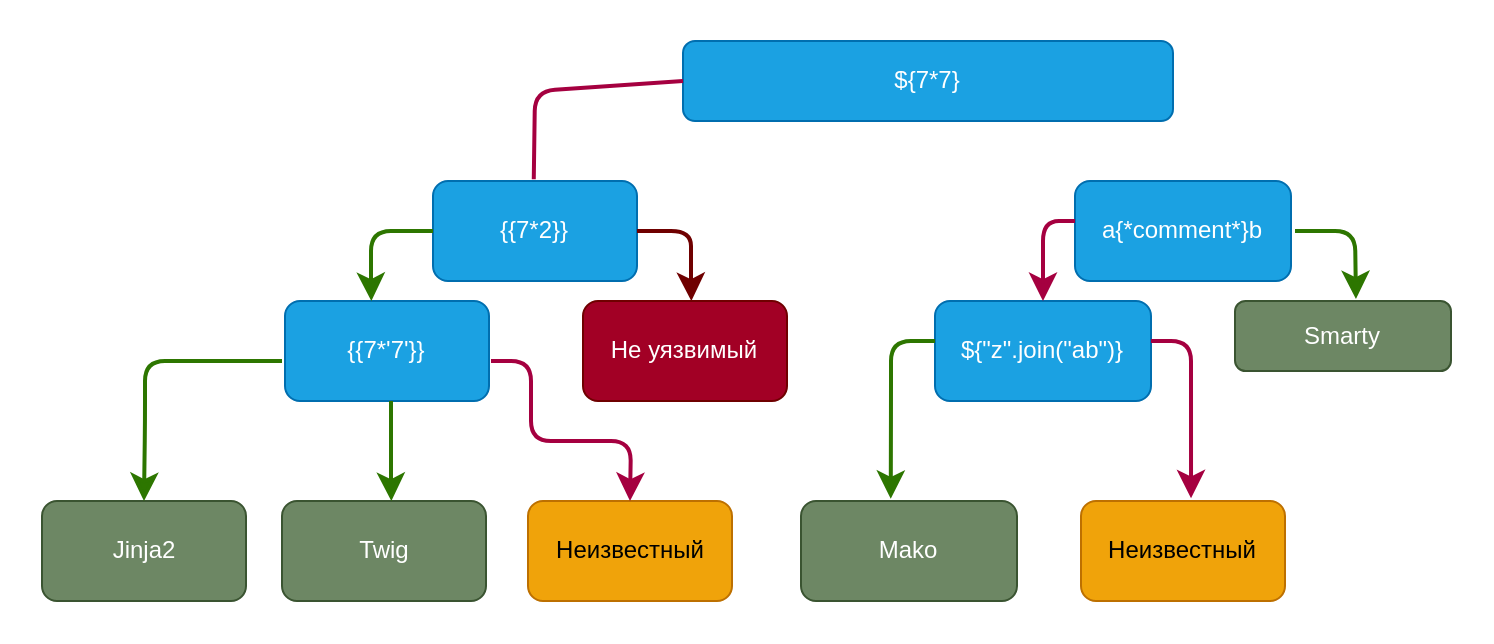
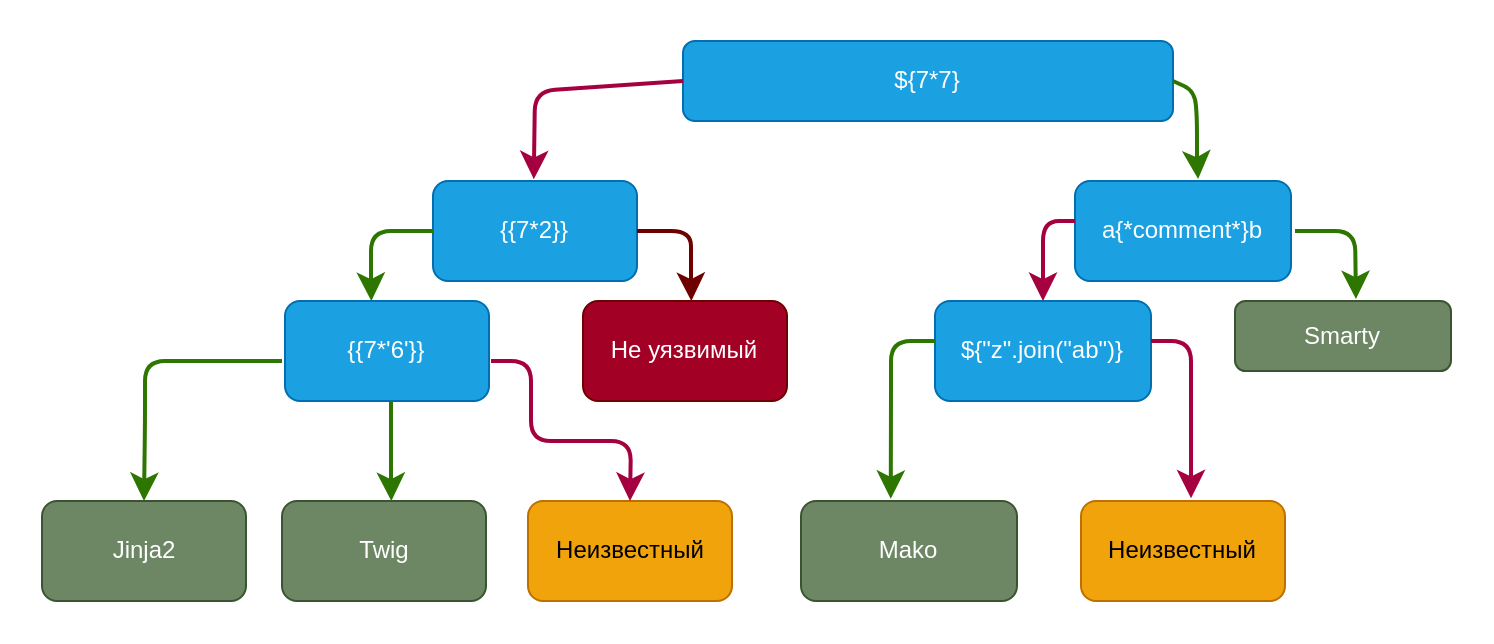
edge "${7*7}" -> "a{*comment*}b": added
edge "${7*7}" -- "{{7*2}}": arrowhead none -> classic
node "{{7*'7'}}": label "{{7*'7'}}" -> "{{7*'6'}}"
